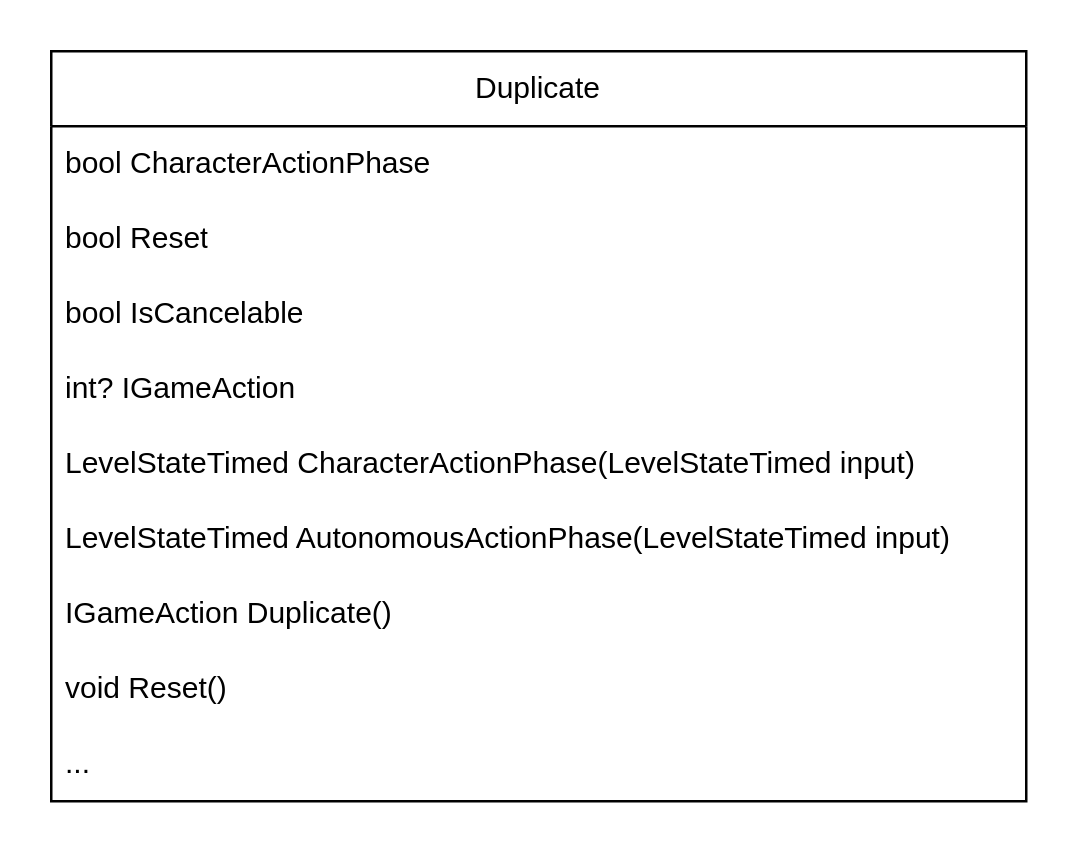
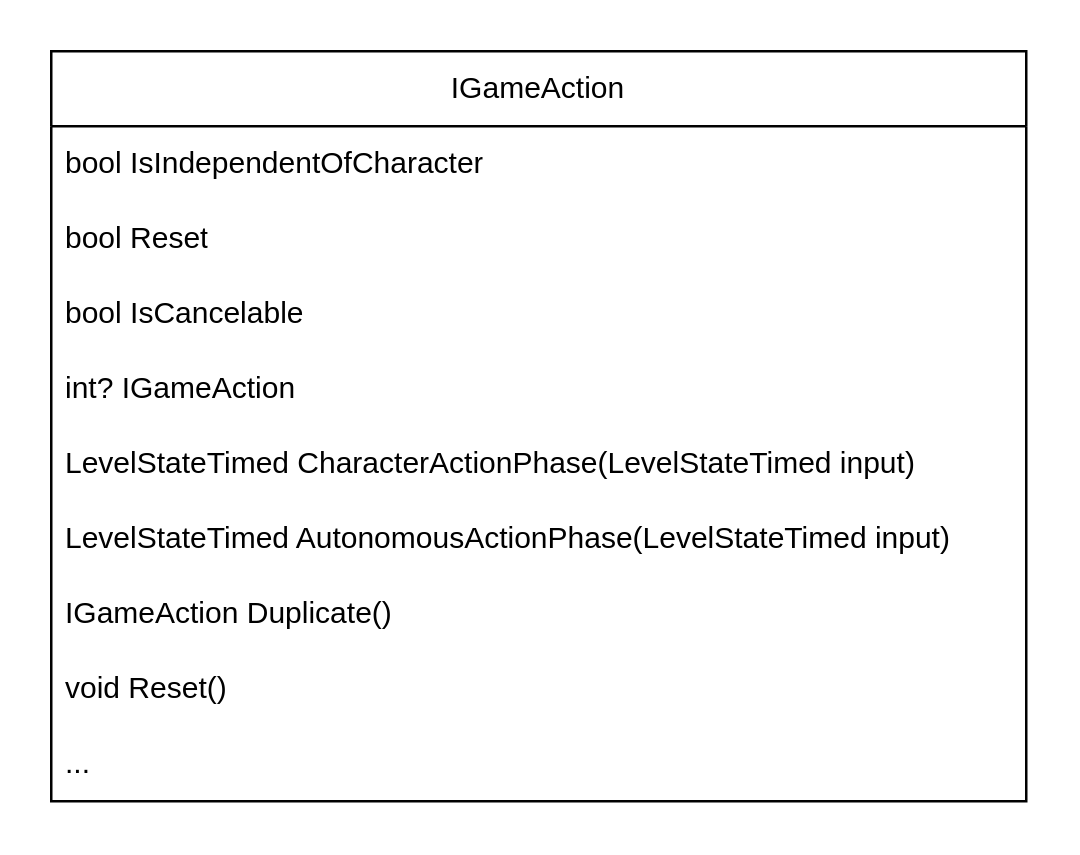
node "Duplicate": label "Duplicate" -> "IGameAction"
node "bool CharacterActionPhase": label "bool CharacterActionPhase" -> "bool IsIndependentOfCharacter"
